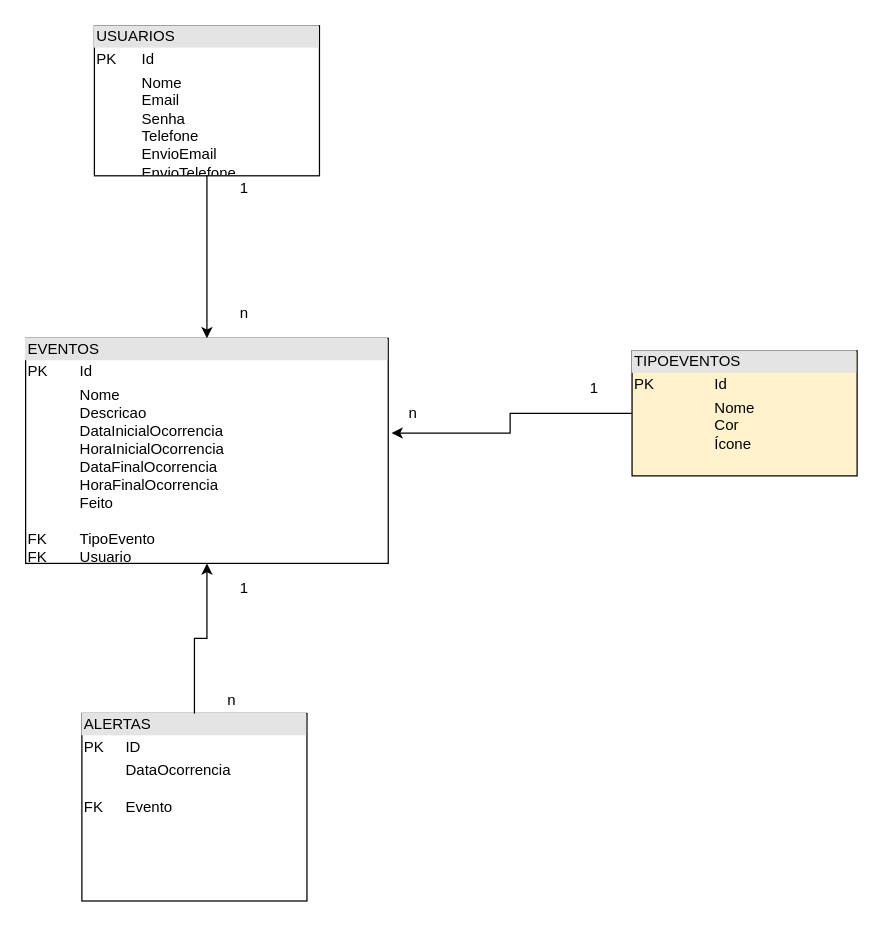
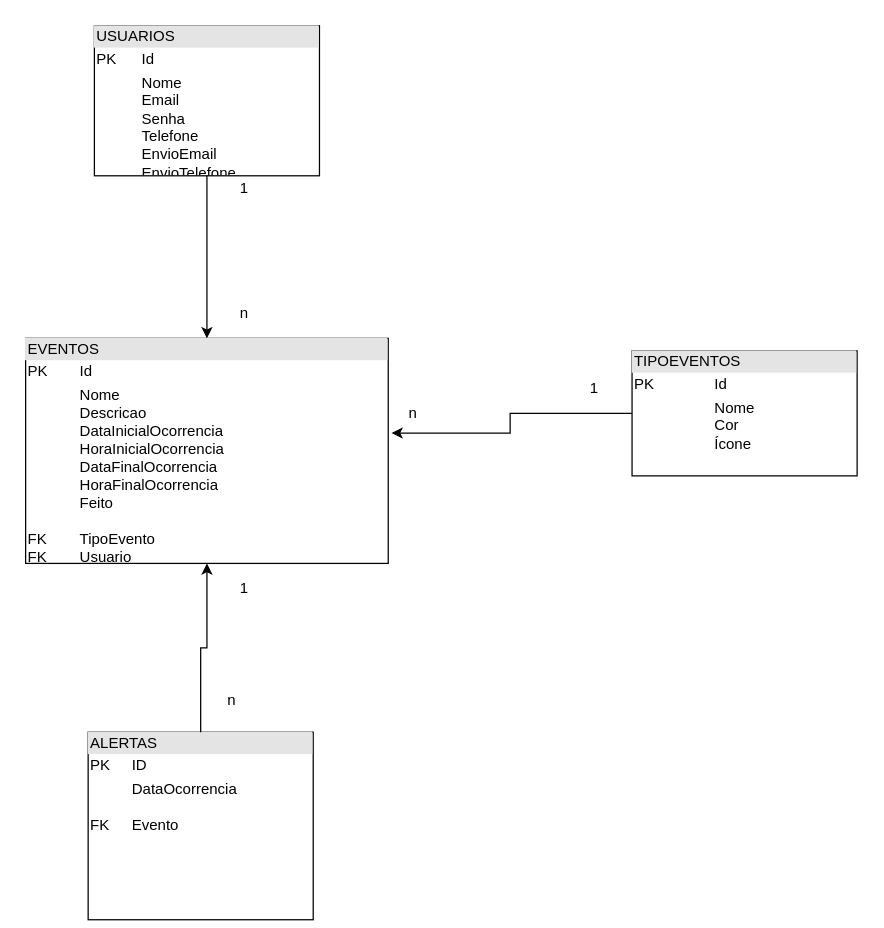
node "TIPOEVENTOS PK Id Nome Cor Ícone": fillcolor #fff2cc -> #ffffff
node "ALERTAS PK ID FK DataOcorrencia Evento": moved (194, 807) -> (201, 826)
